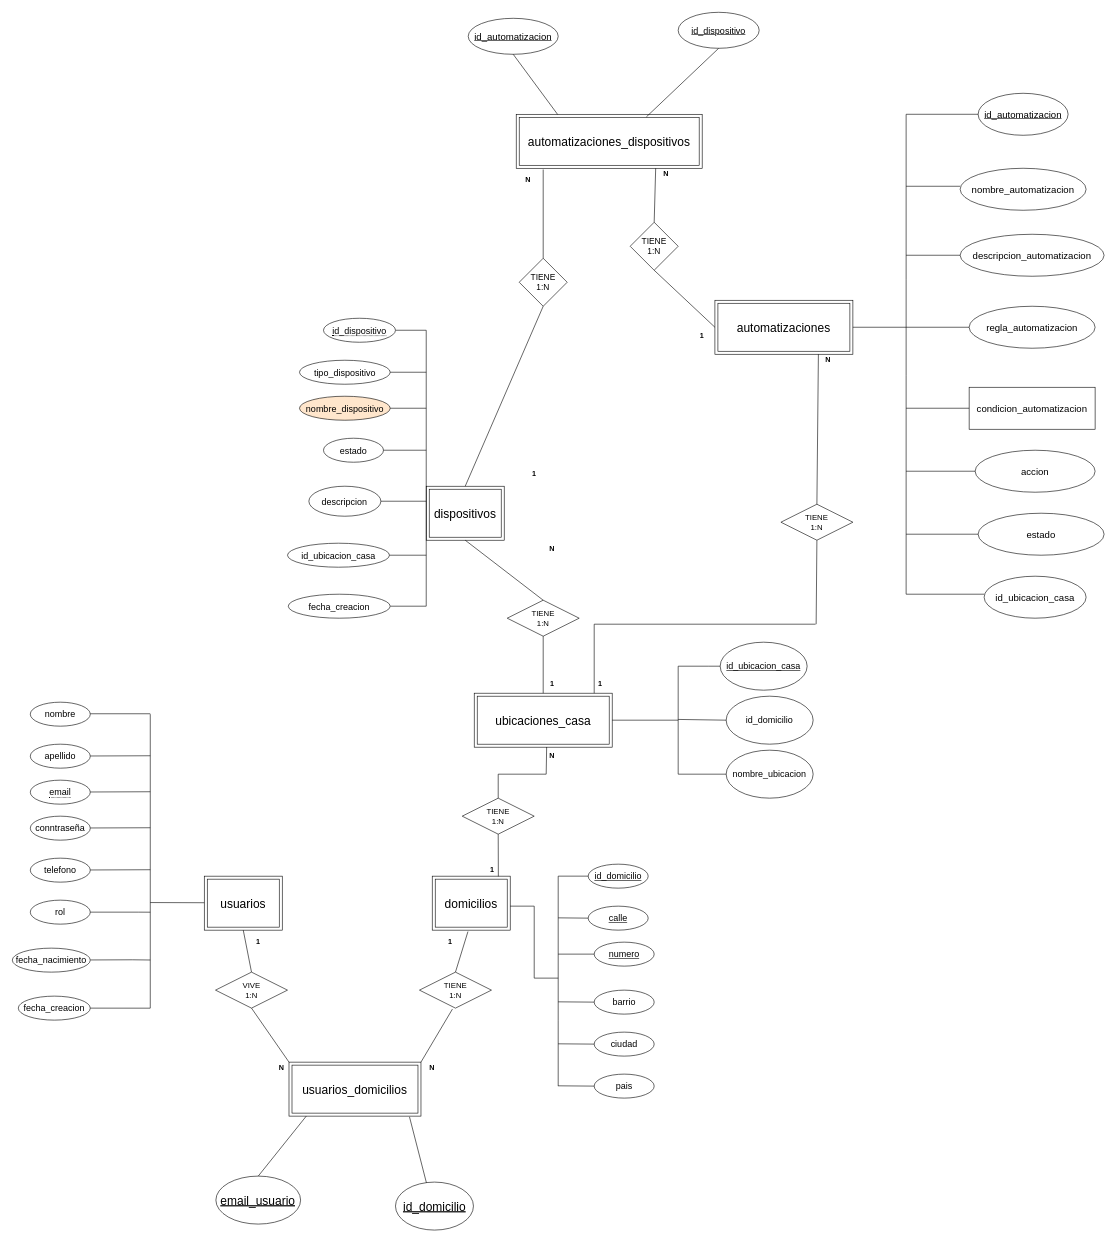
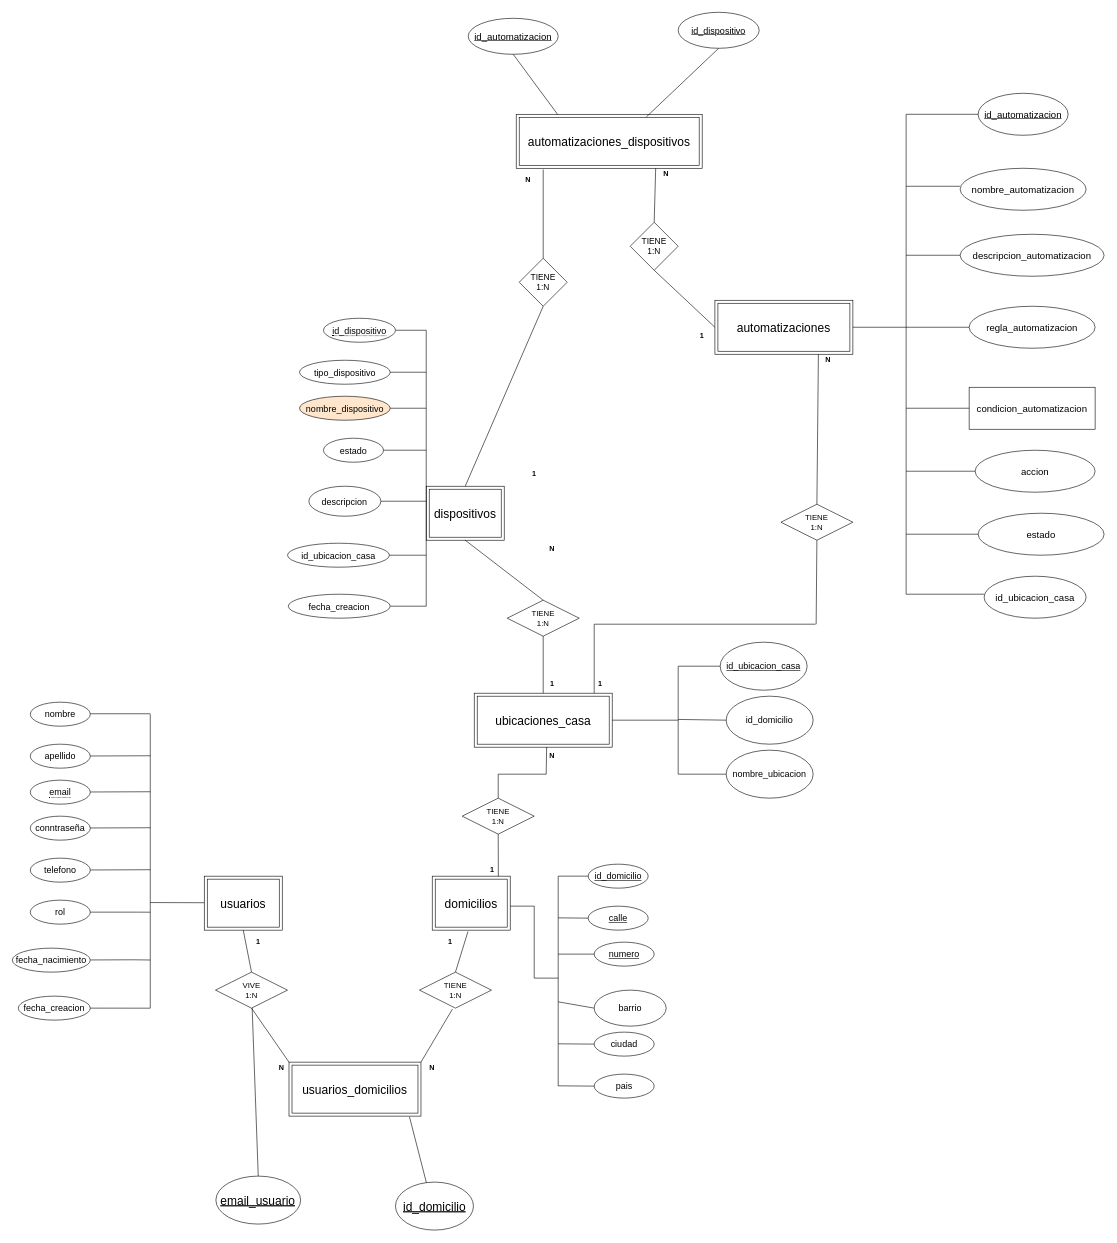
node "barrio": size 60x24 -> 72x36
edge "usuarios_domicilios" -- "email_usuario": now "VIVE 1:N" -- "email_usuario"
